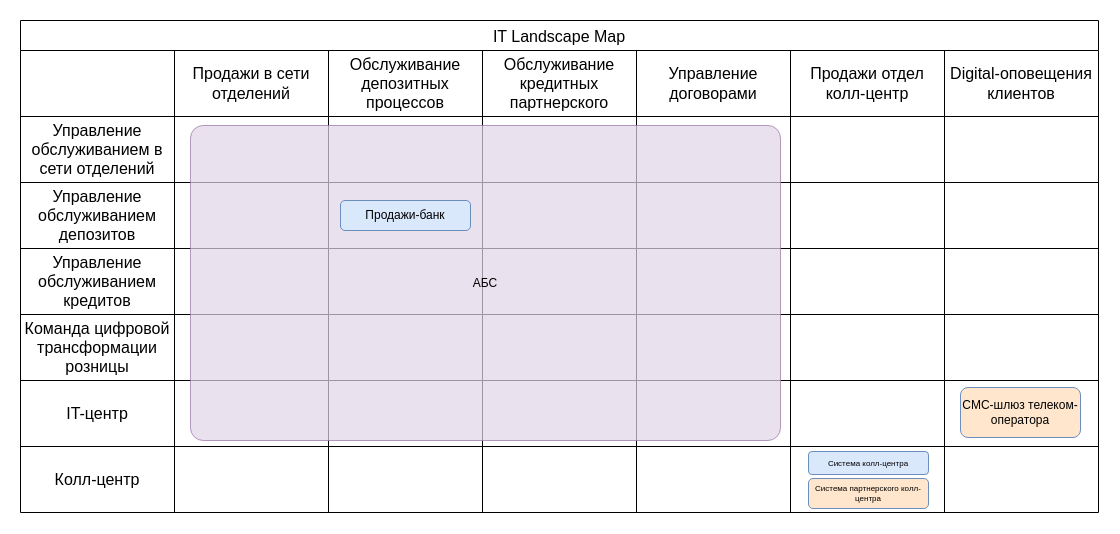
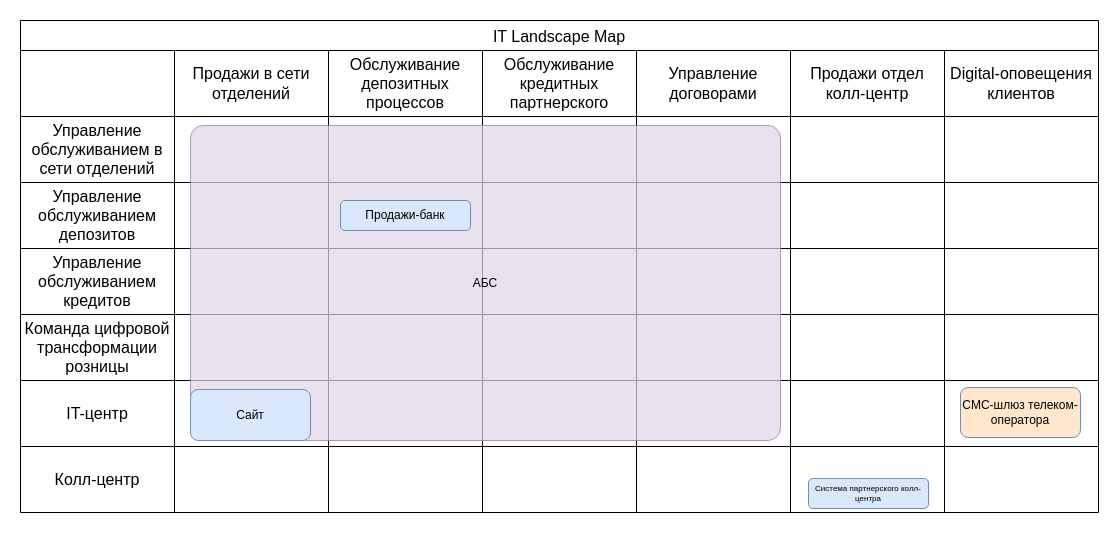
node "Сайт": added
node "Система колл-центра": removed
node "Система партнерского колл-центра": fillcolor #ffe6cc -> #dae8fc
